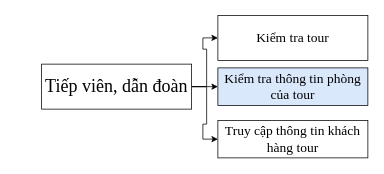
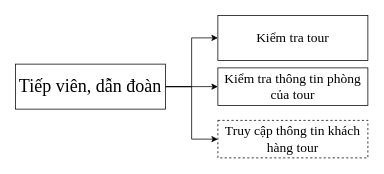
node "Tiếp viên, dẫn đoàn": moved (117, 87) -> (90, 87)
node "Kiểm tra thông tin phòng của tour": fillcolor #dae8fc -> #ffffff
node "Truy cập thông tin khách hàng tour": style solid -> dashed
